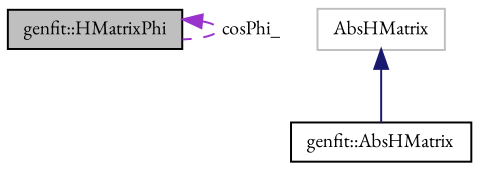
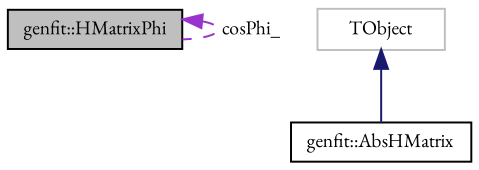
node "AbsHMatrix": label "AbsHMatrix" -> "TObject"
